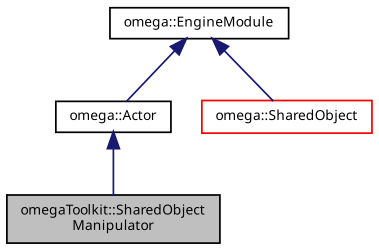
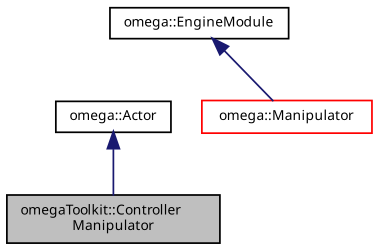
edge "omega::Actor" -> "omega::EngineModule": removed
node "omega::SharedObject": label "omega::SharedObject" -> "omega::Manipulator"
node "omegaToolkit::SharedObject Manipulator": label "omegaToolkit::SharedObject Manipulator" -> "omegaToolkit::Controller Manipulator"
